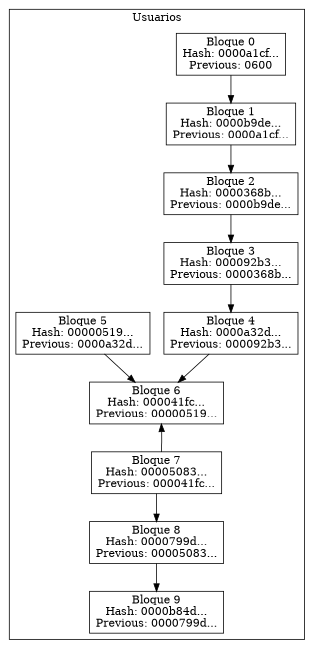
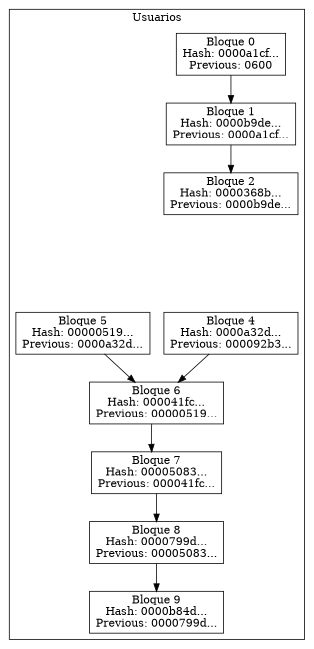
node "Bloque 3 Hash: 000092b3... Previous: 0000368b...": removed
edge "Bloque 7 Hash: 00005083... Previous: 000041fc..." -> "Bloque 6 Hash: 000041fc... Previous: 00000519...": reversed
